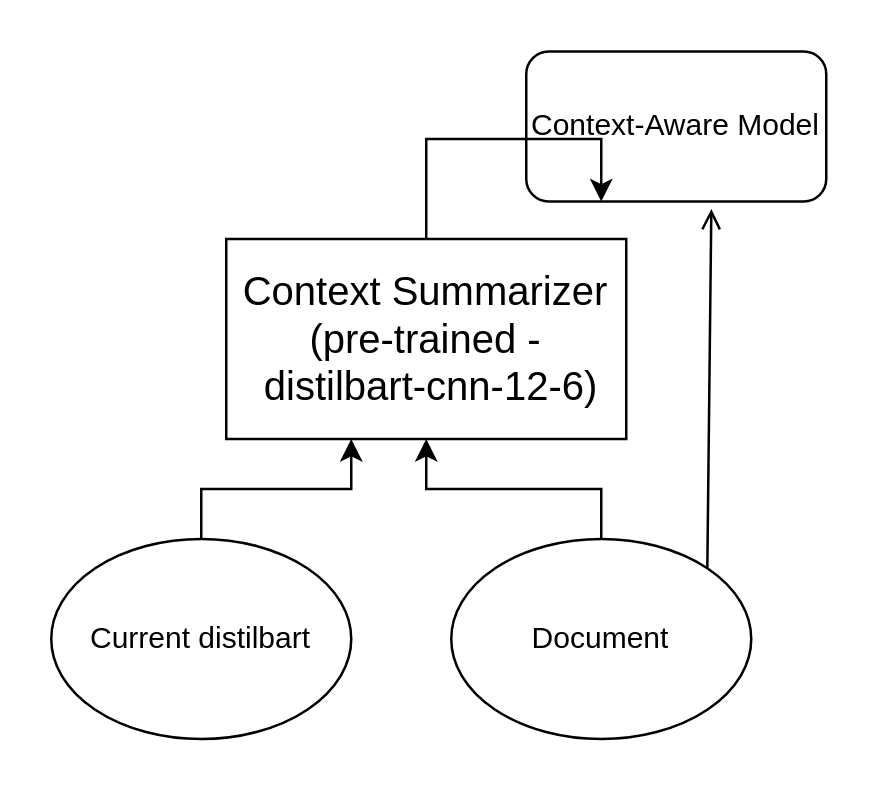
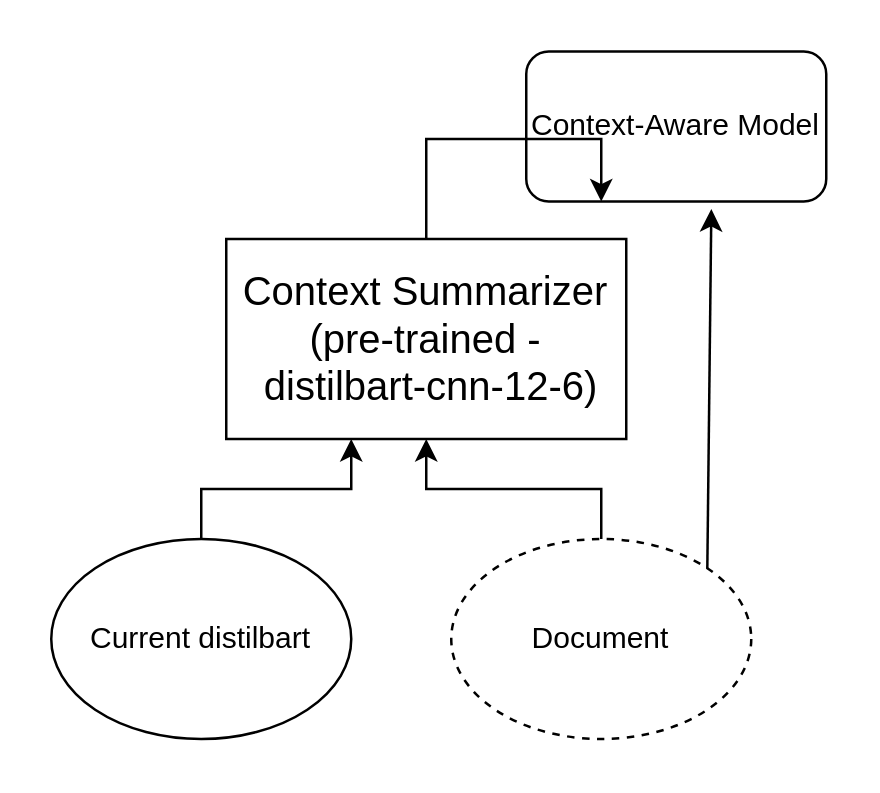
edge "Document" -> "Context-Aware Model": arrowhead open -> classic
node "Document": style solid -> dashed
